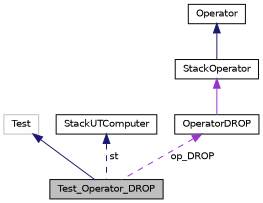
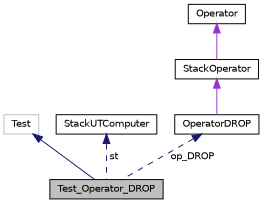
edge "StackOperator" -> "Operator": color midnightblue -> darkorchid3
edge "Test_Operator_DROP" -> "OperatorDROP": color darkorchid3 -> midnightblue
